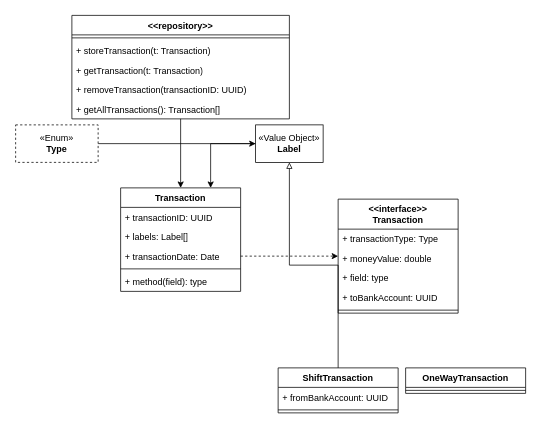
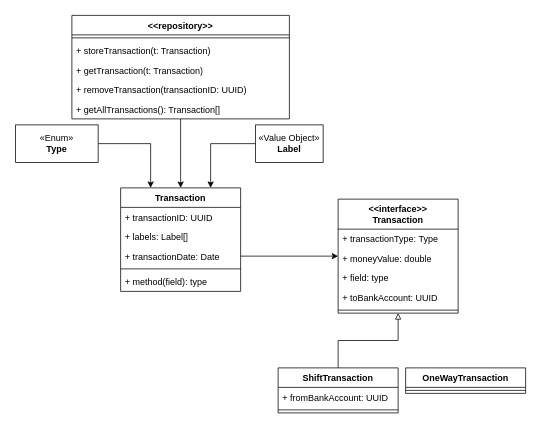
node "«Enum» Type": style dashed -> solid
edge "«Enum» Type" -> "«Value Object» Label": now "«Enum» Type" -> "Transaction"
edge "ShiftTransaction" -> "«Value Object» Label": now "ShiftTransaction" -> "<<interface>> Transaction"
edge "+ transactionDate: Date" -> "<<interface>> Transaction": style dashed -> solid
